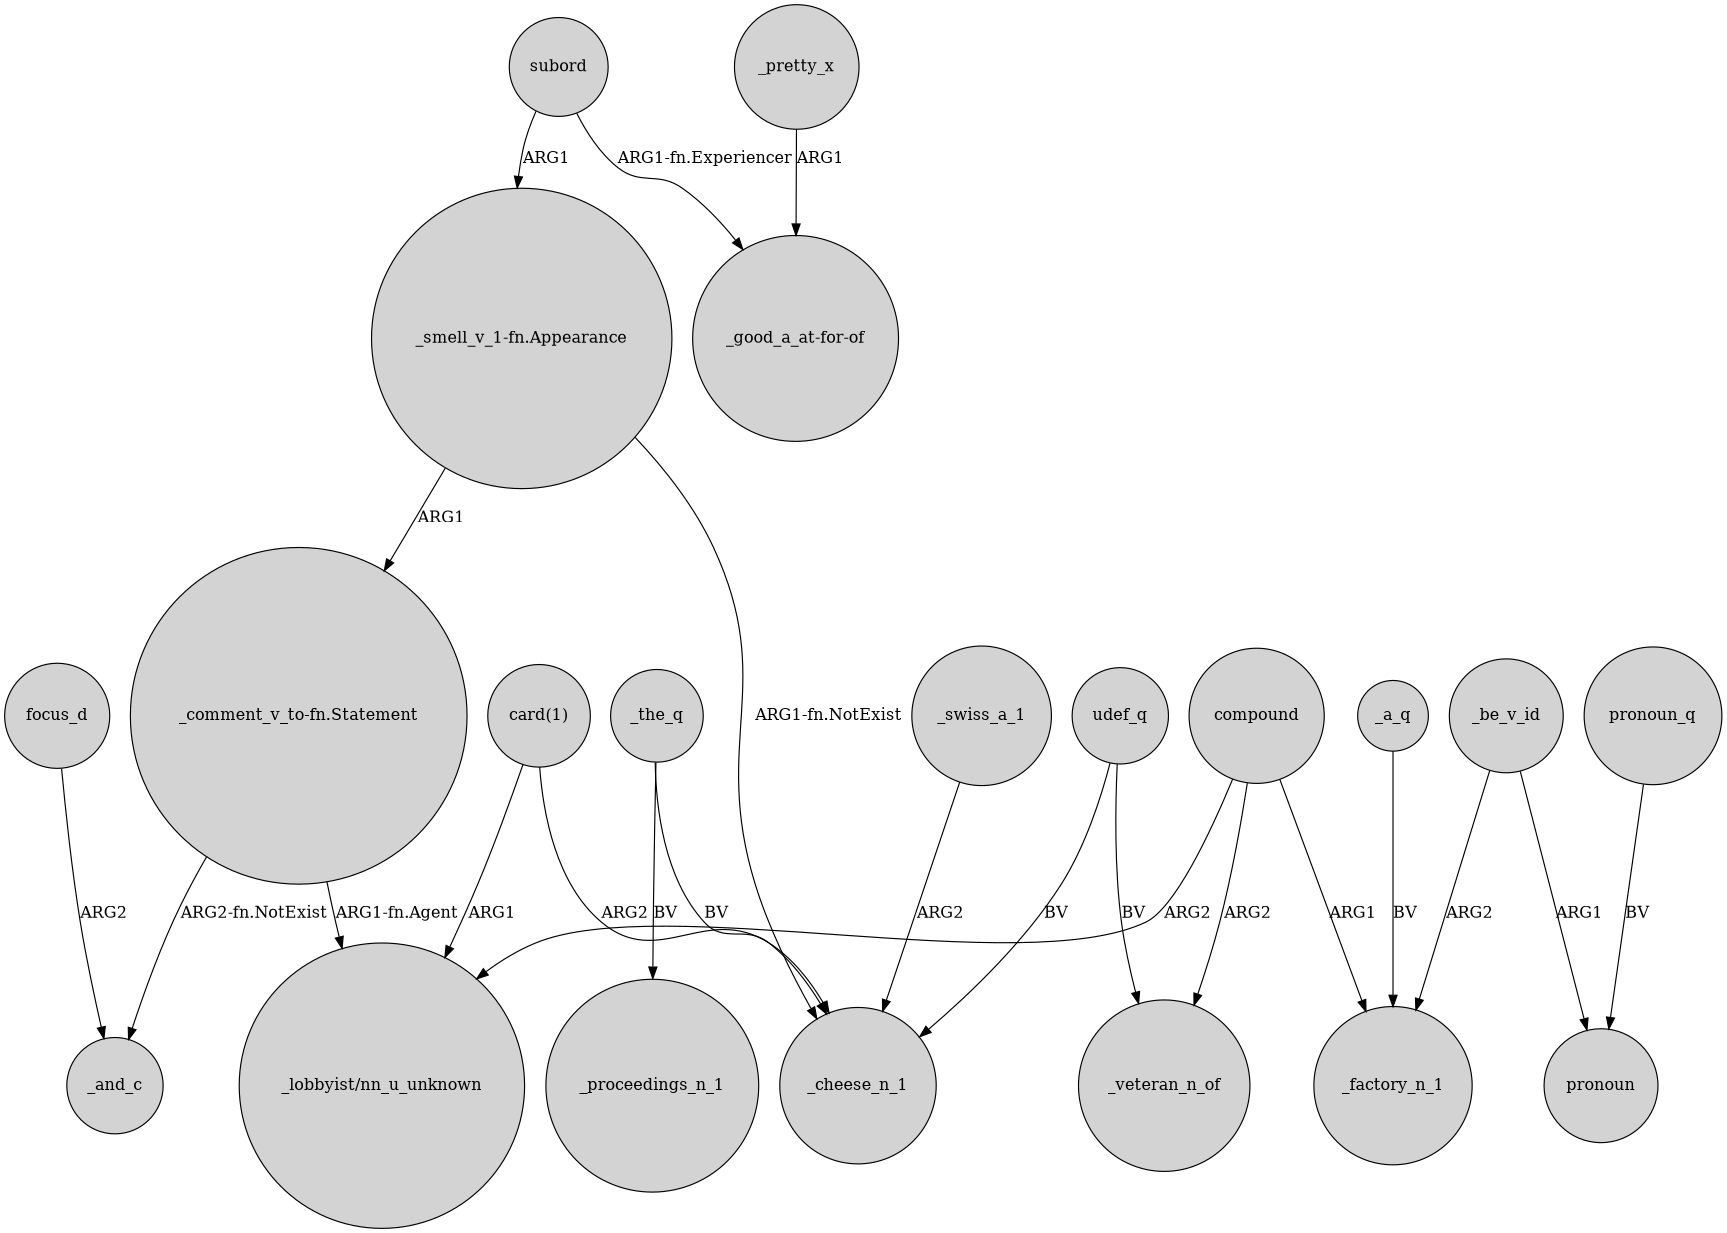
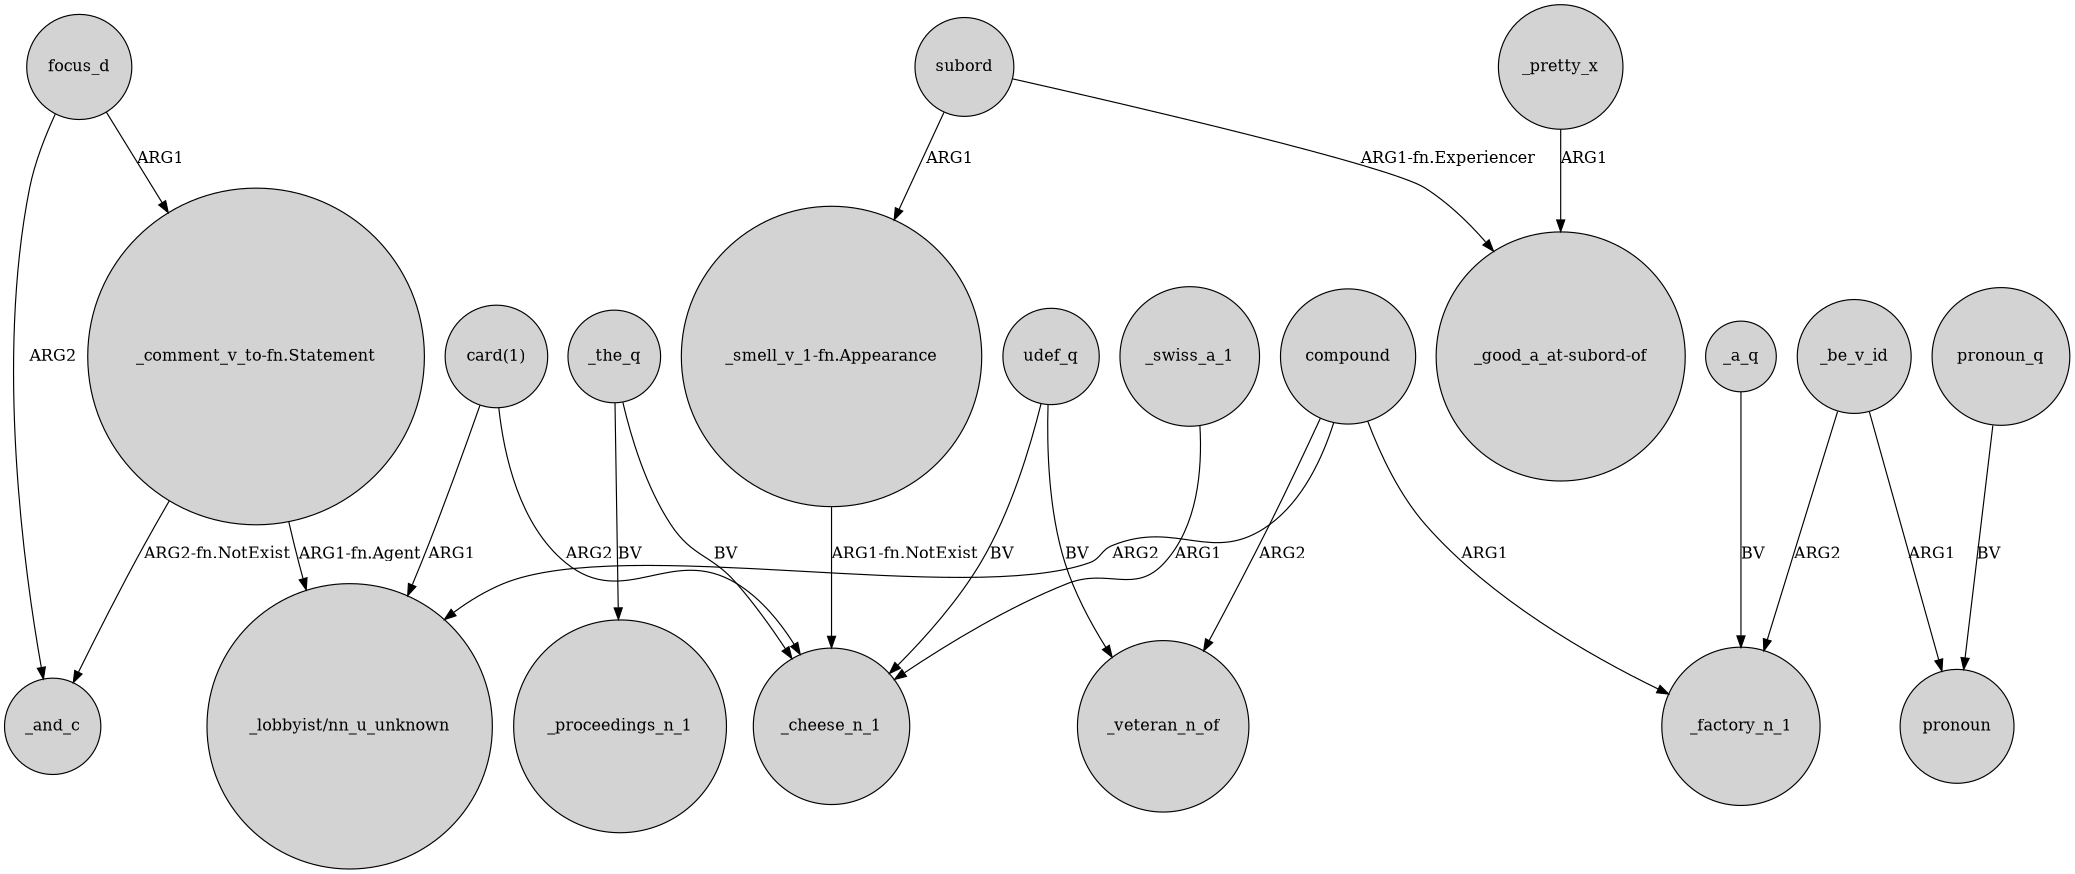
node "_good_a_at-for-of": label "_good_a_at-for-of" -> "_good_a_at-subord-of"
edge "_smell_v_1-fn.Appearance" -> "_comment_v_to-fn.Statement": now "focus_d" -> "_comment_v_to-fn.Statement"
edge "_swiss_a_1" -> "_cheese_n_1": label "ARG2" -> "ARG1"
